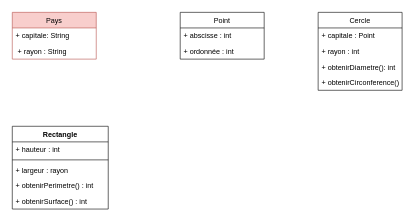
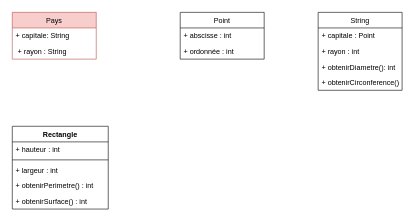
node "Cercle": label "Cercle" -> "String"
node "+ largeur : rayon": label "+ largeur : rayon" -> "+ largeur : int"
